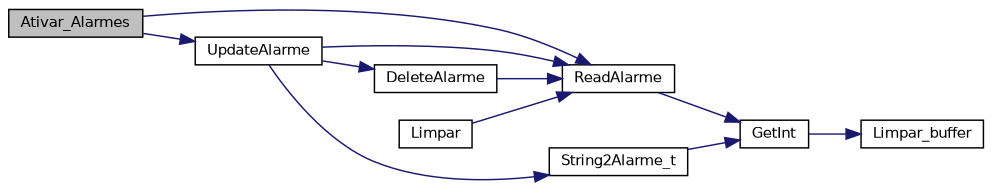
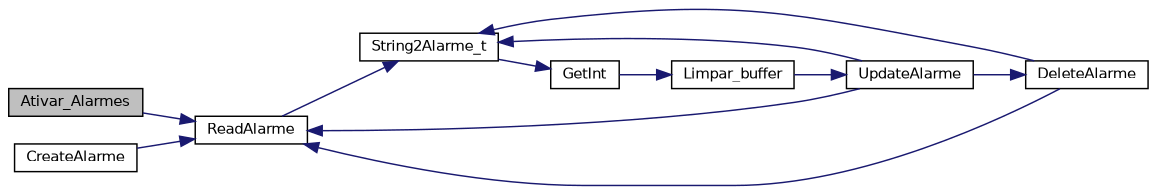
edge "DeleteAlarme" -> "String2Alarme_t": added
edge "Ativar_Alarmes" -> "UpdateAlarme": now "Limpar_buffer" -> "UpdateAlarme"
edge "ReadAlarme" -> "GetInt": now "ReadAlarme" -> "String2Alarme_t"
node "Limpar": label "Limpar" -> "CreateAlarme"
